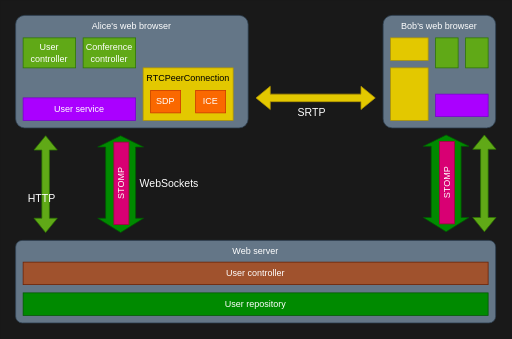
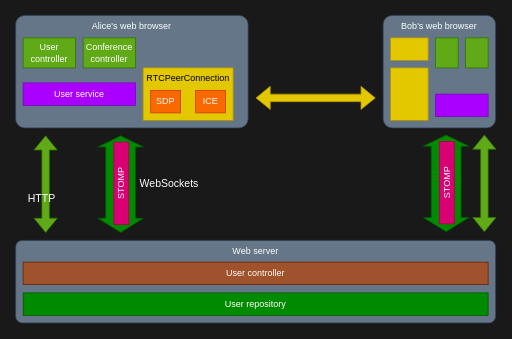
node "User service": moved (79, 109) -> (79, 94)
node "SRTP": removed
